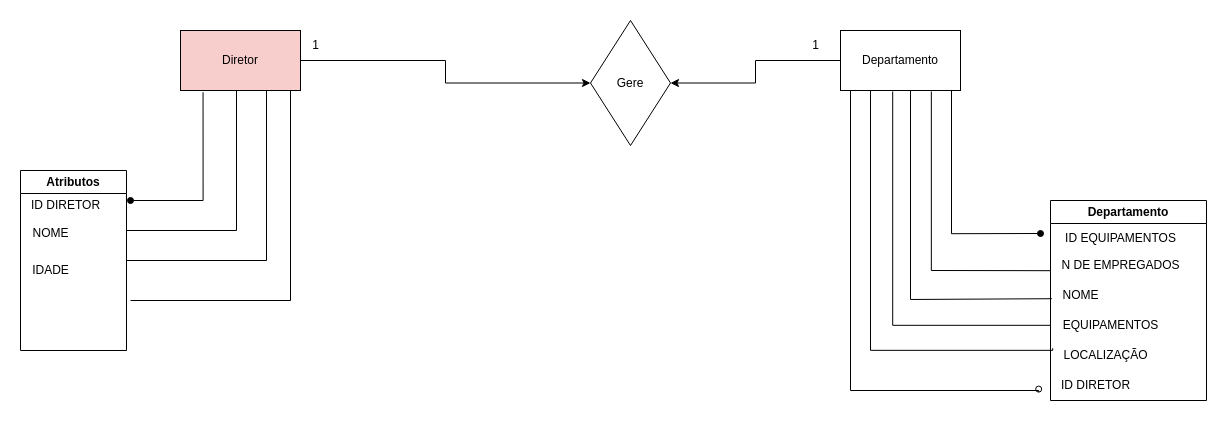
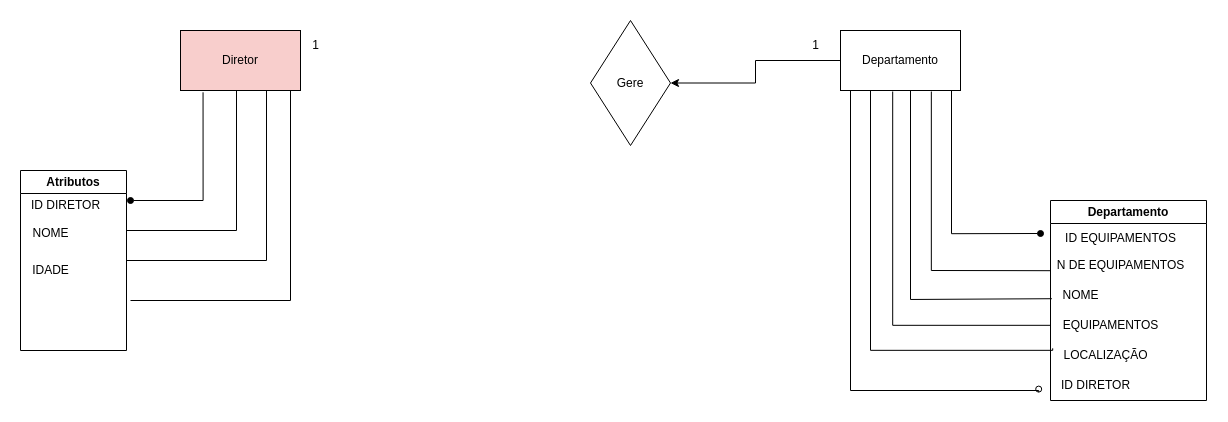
edge "Diretor" -> "Gere": removed
node "N DE EMPREGADOS": label "N DE EMPREGADOS" -> "N DE EQUIPAMENTOS"
